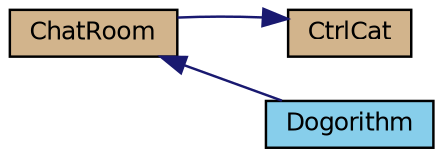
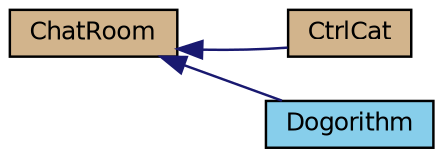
edge "ChatRoom" -> "CtrlCat": reversed
